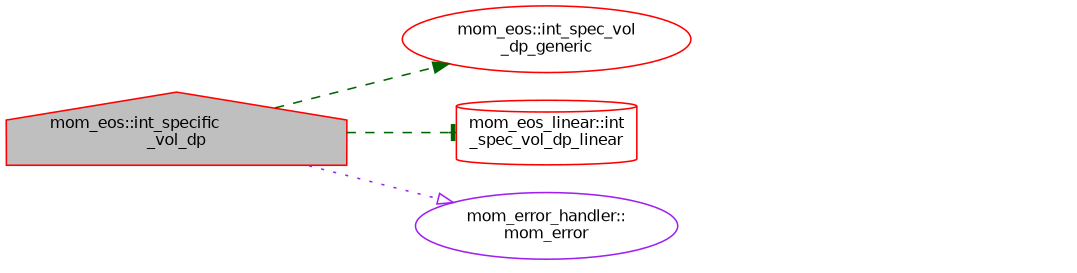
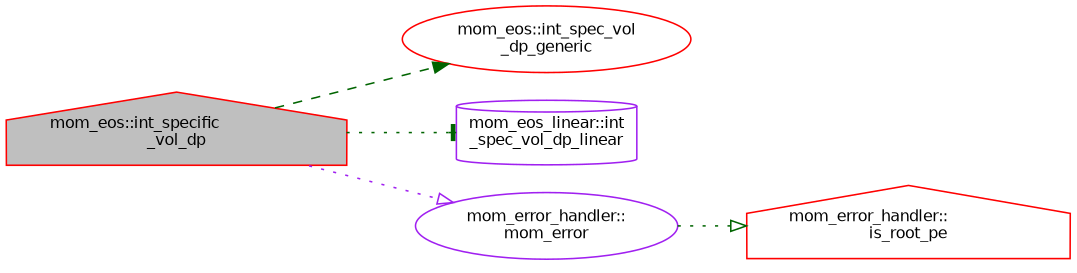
edge "mom_eos::int_specific _vol_dp" -> "mom_eos_linear::int _spec_vol_dp_linear": style dashed -> dotted
node "mom_eos_linear::int _spec_vol_dp_linear": color red -> purple
node "mom_error_handler:: is_root_pe": added
